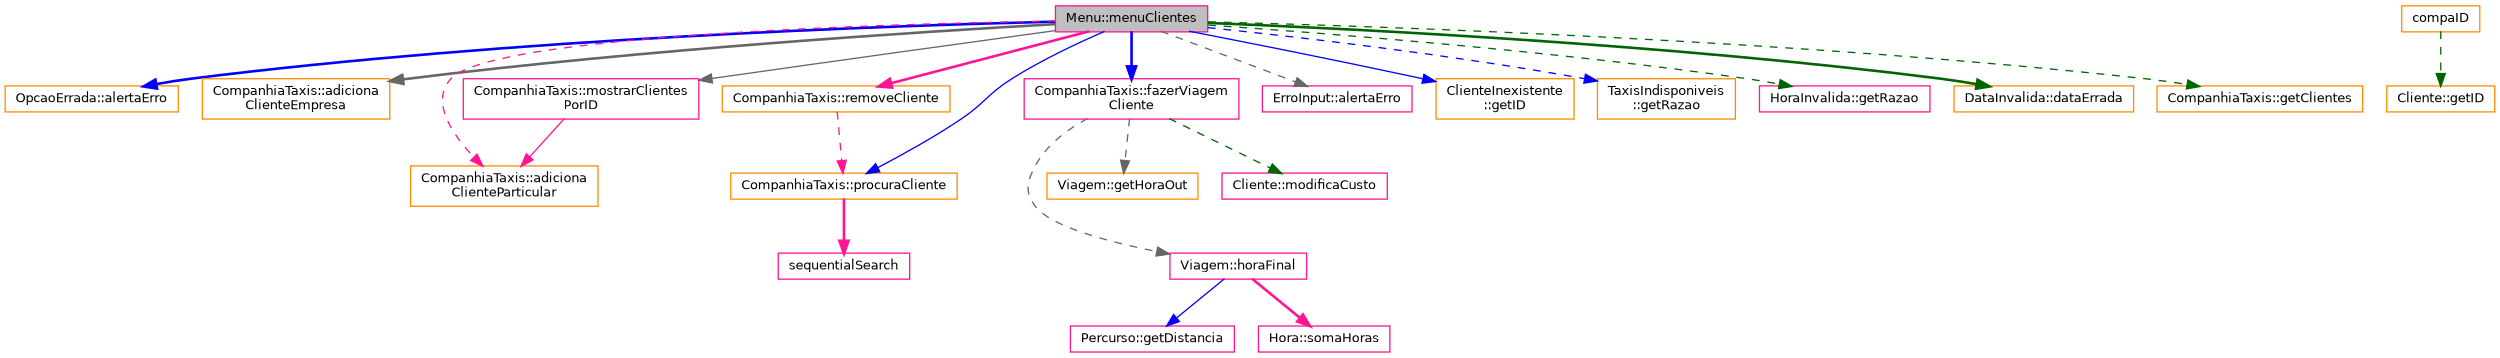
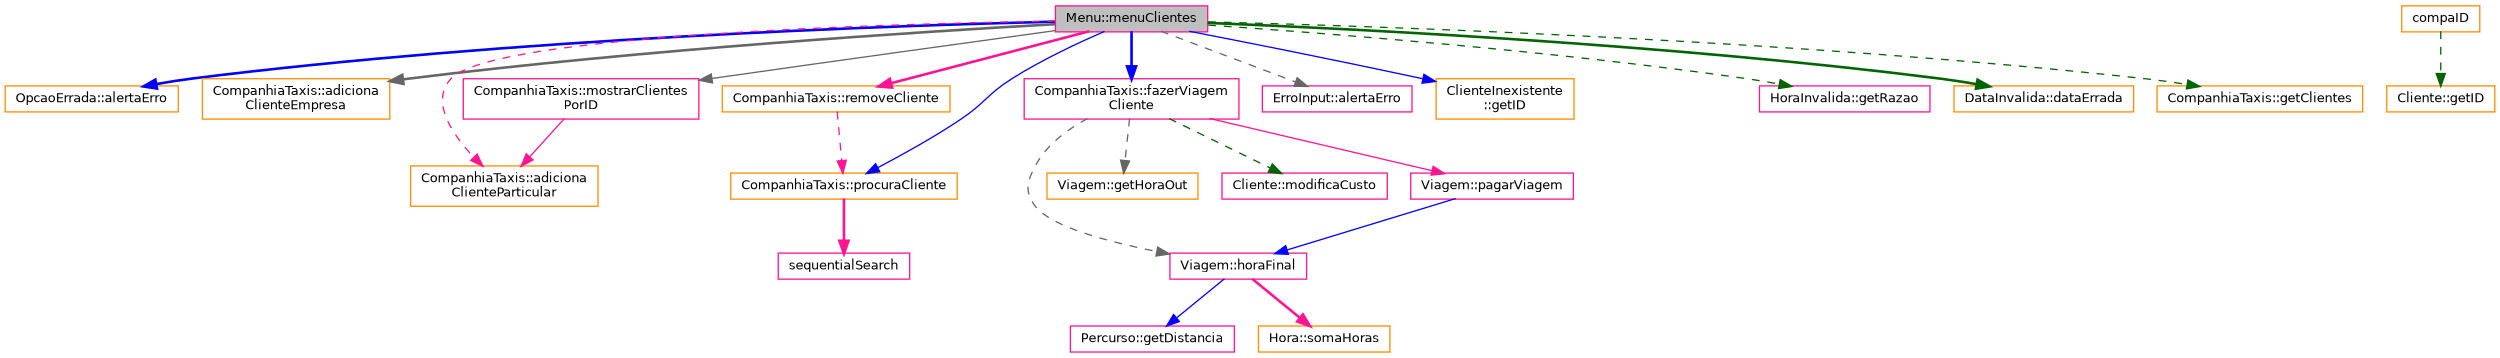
node "TaxisIndisponiveis ::getRazao": removed
node "Viagem::pagarViagem": added
node "Hora::somaHoras": color deeppink -> darkorange
